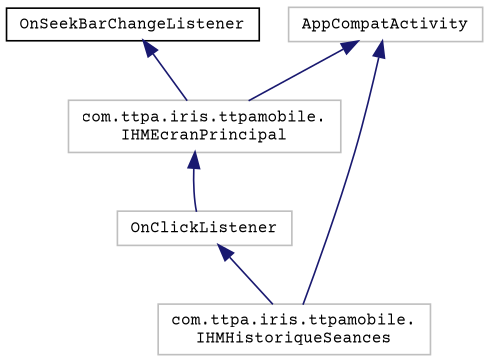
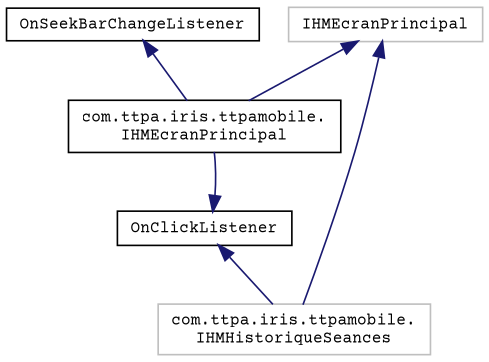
node "AppCompatActivity": label "AppCompatActivity" -> "IHMEcranPrincipal"
node "com.ttpa.iris.ttpamobile. IHMEcranPrincipal": color grey75 -> black
edge "OnClickListener" -> "com.ttpa.iris.ttpamobile. IHMEcranPrincipal": reversed
node "OnClickListener": color grey75 -> black
